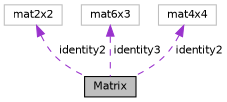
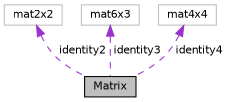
edge "Matrix" -> "mat4x4": label " identity2" -> " identity4"
